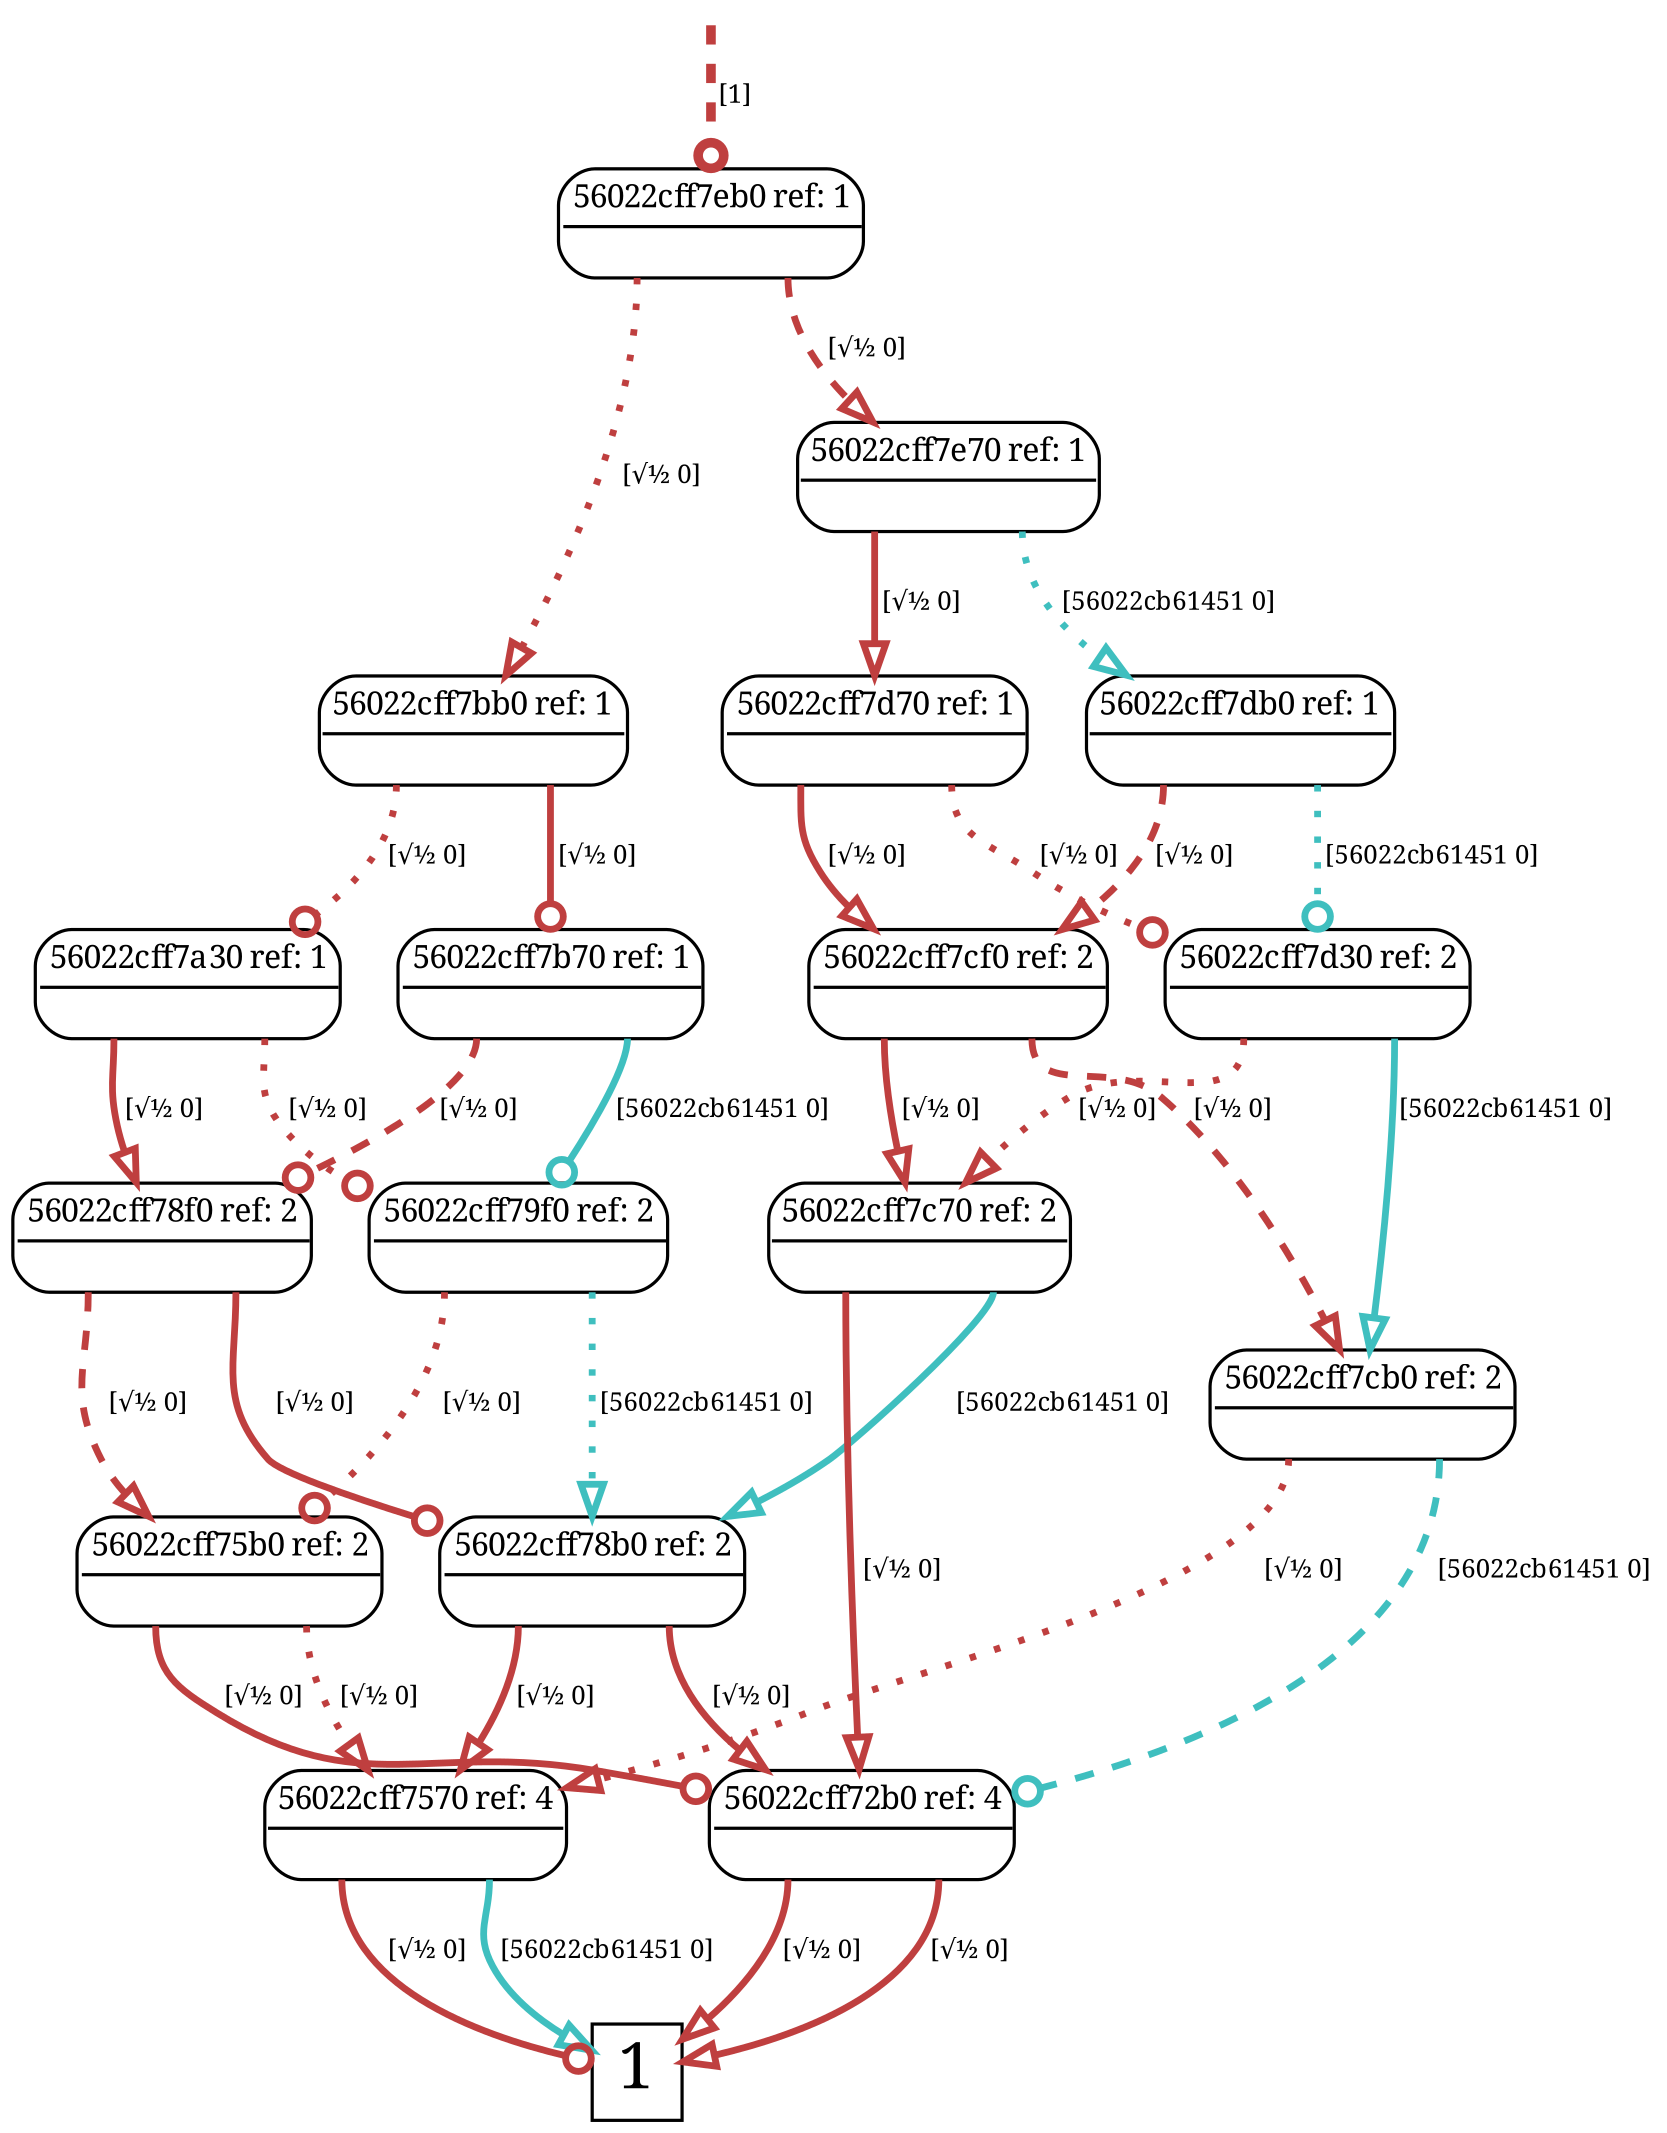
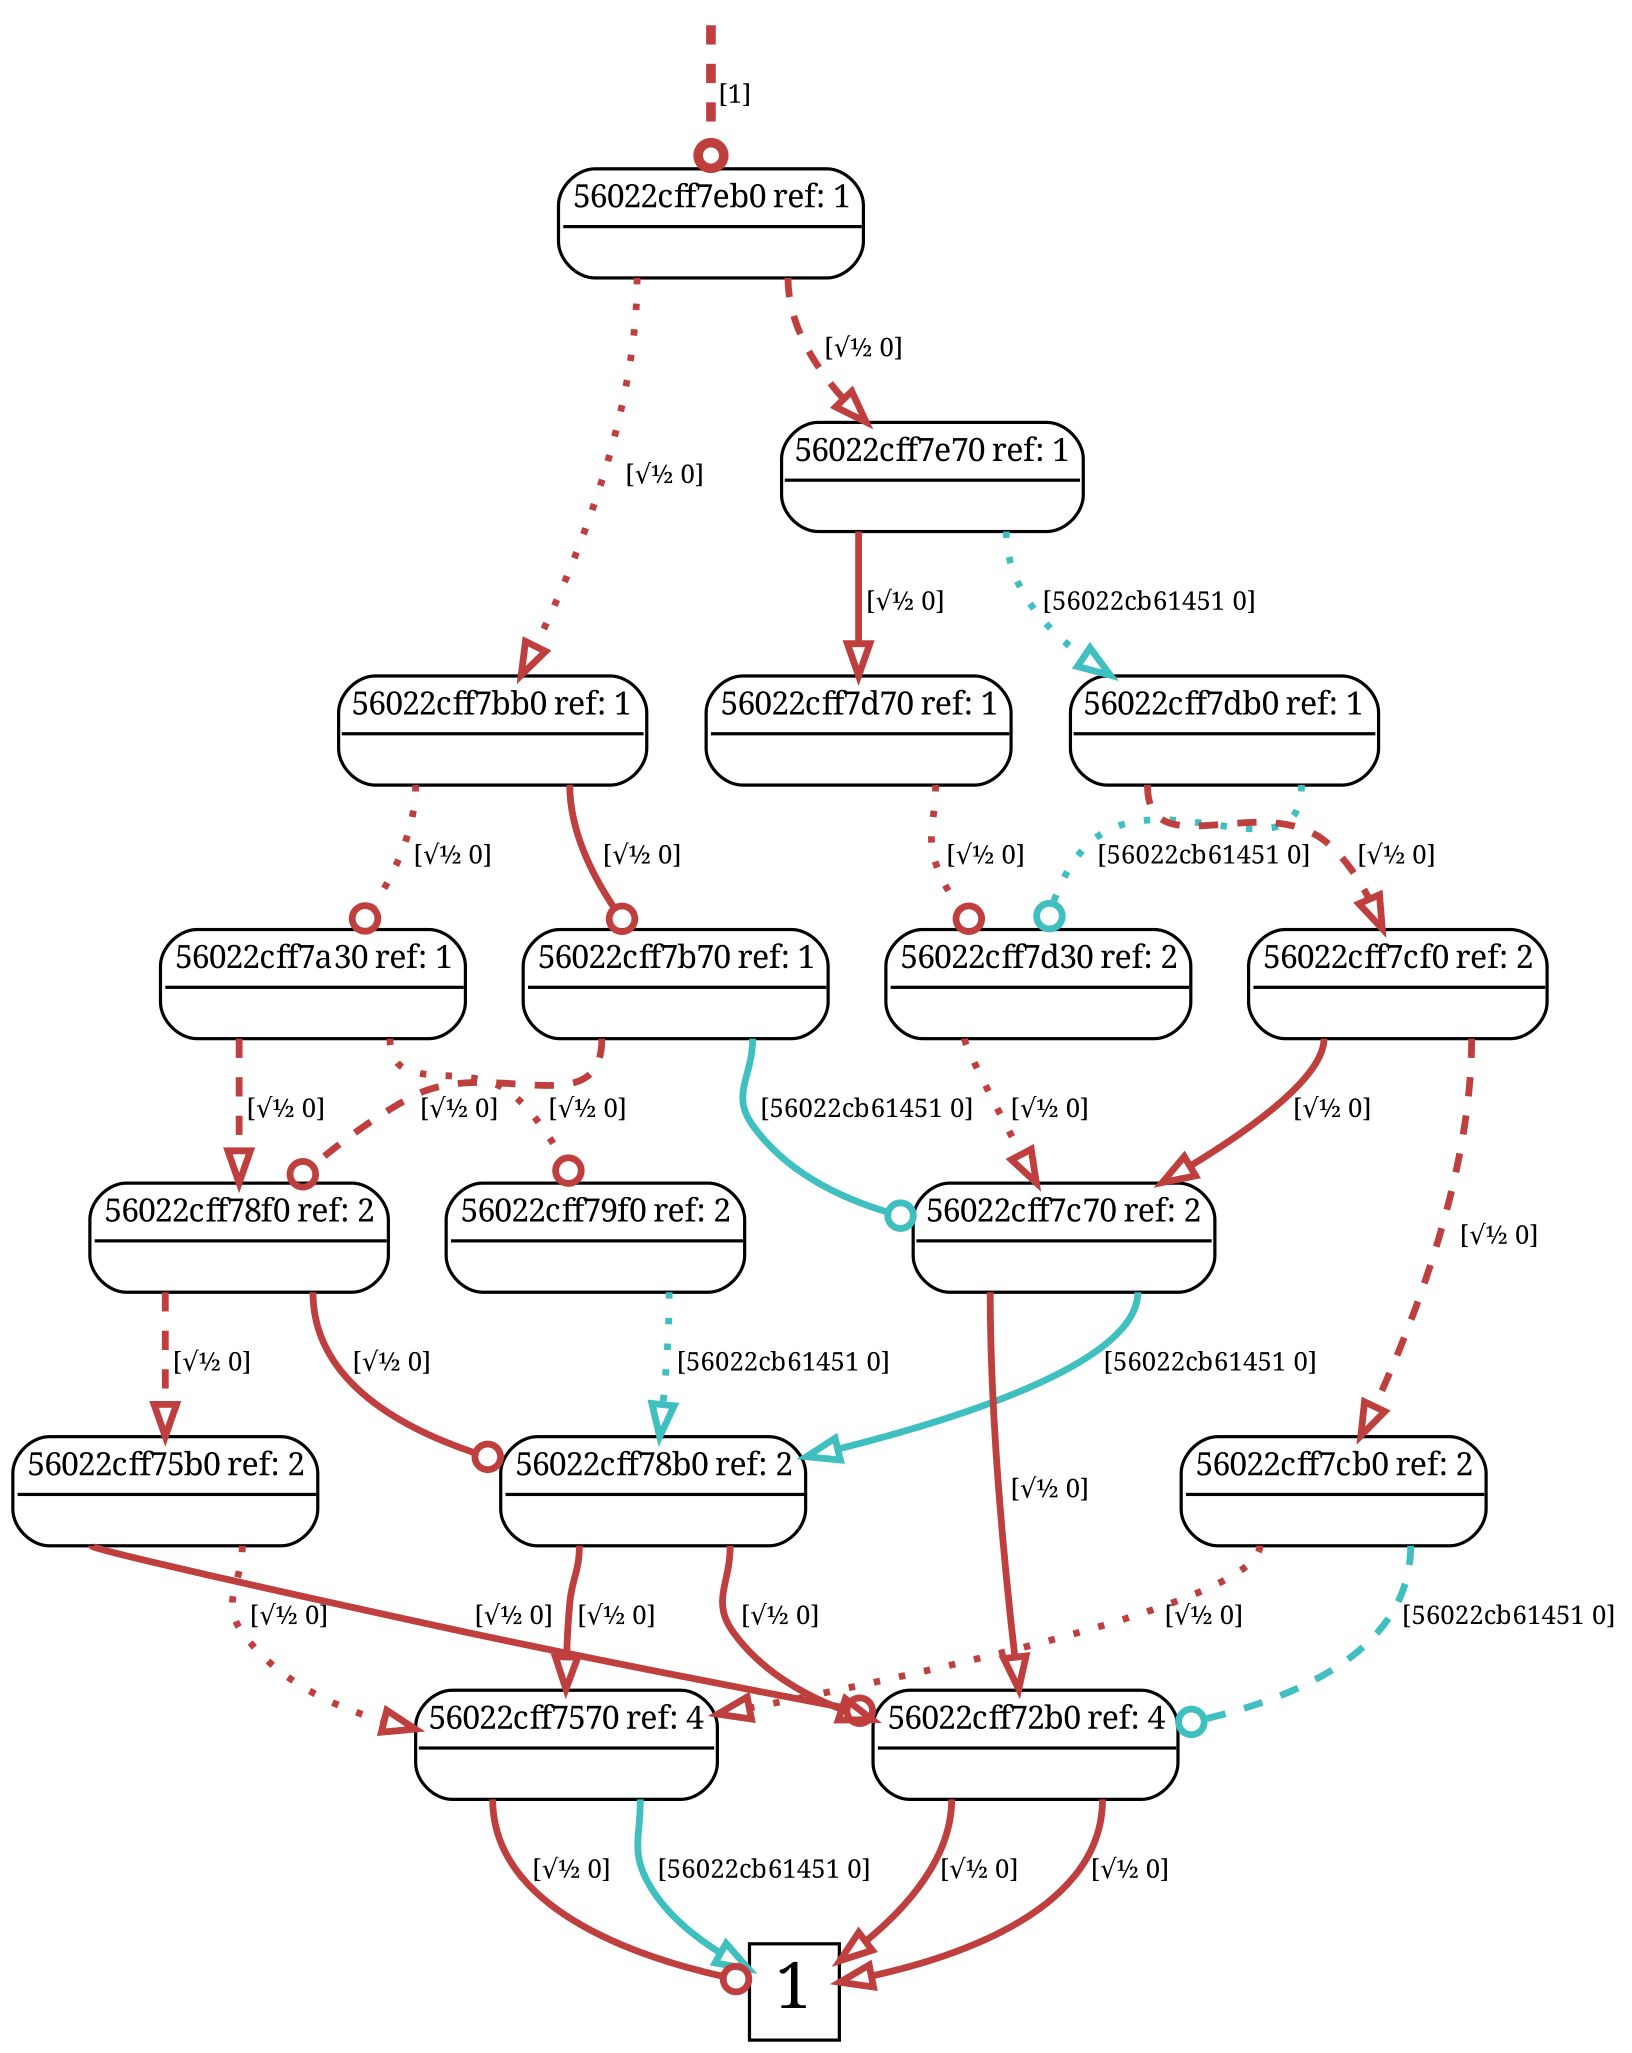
edge "56022cff7d70 ref: 1" -> "56022cff7cf0 ref: 2": removed, label "[√½ 0]"
edge "56022cff7a30 ref: 1" -> "56022cff78f0 ref: 2": style bold -> dashed
edge "56022cff7b70 ref: 1" -> "56022cff79f0 ref: 2": now "56022cff7b70 ref: 1" -> "56022cff7c70 ref: 2"
edge "56022cff7d30 ref: 2" -> "56022cff7cb0 ref: 2": removed, label "[56022cb61451 0]"
edge "56022cff79f0 ref: 2" -> "56022cff75b0 ref: 2": removed, label "[√½ 0]"
